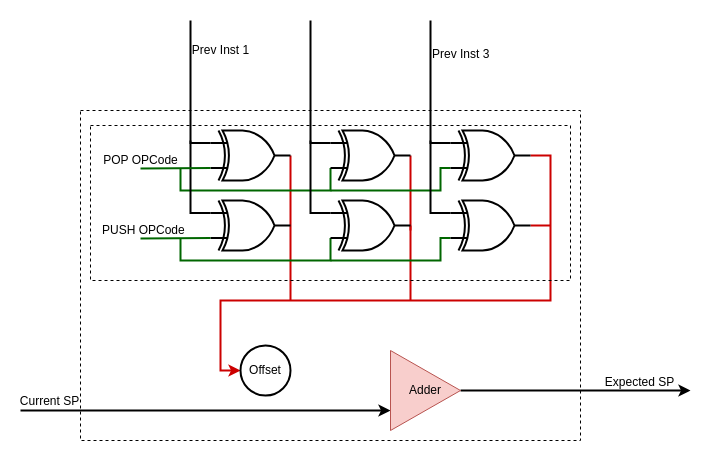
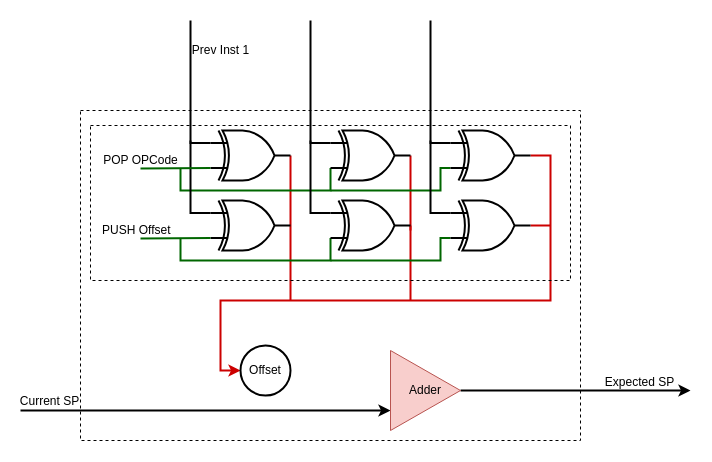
node "Prev Inst 3": removed
node "PUSH OPCode": label "PUSH OPCode" -> "PUSH Offset"
